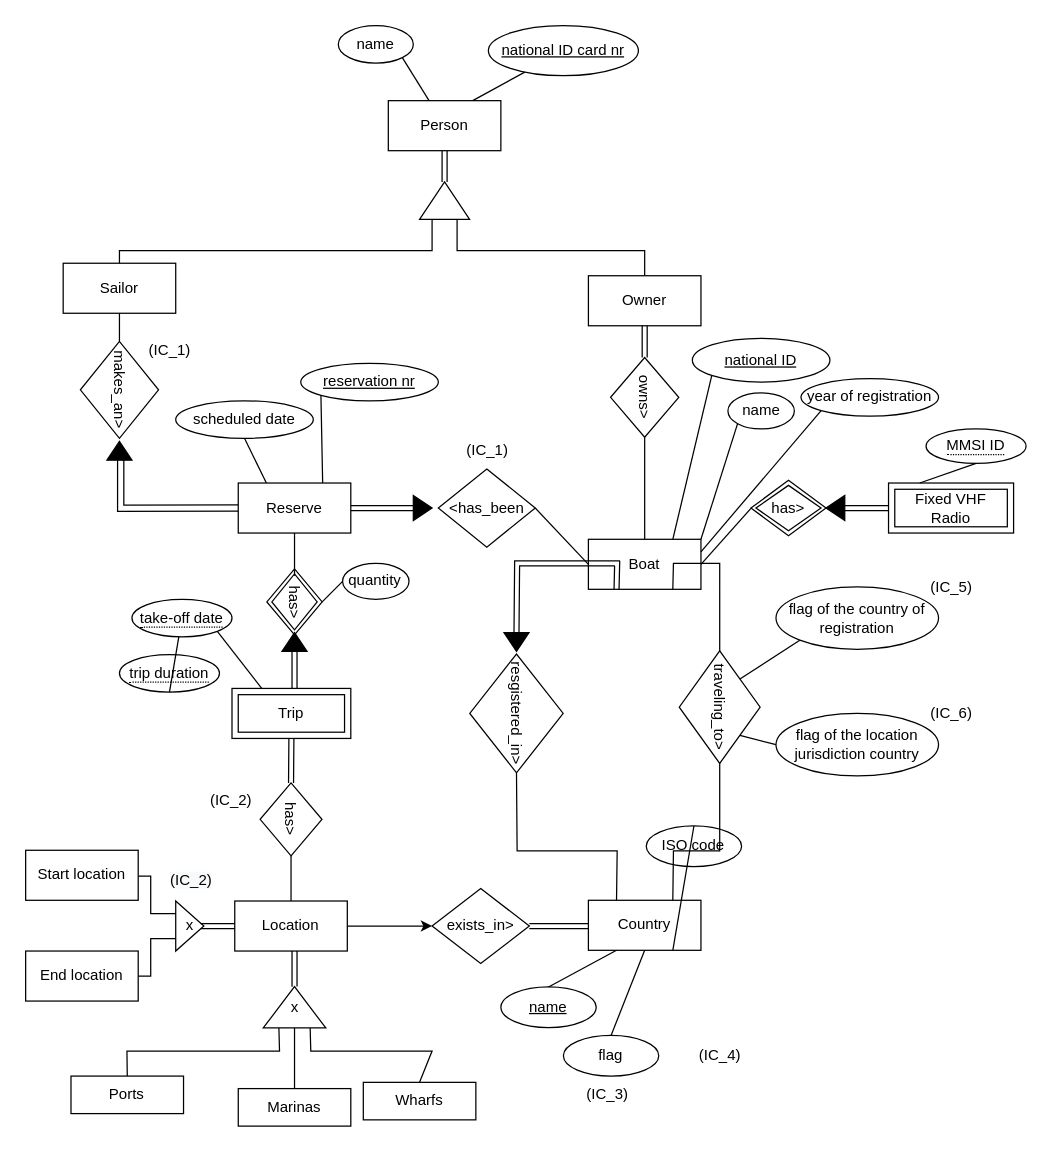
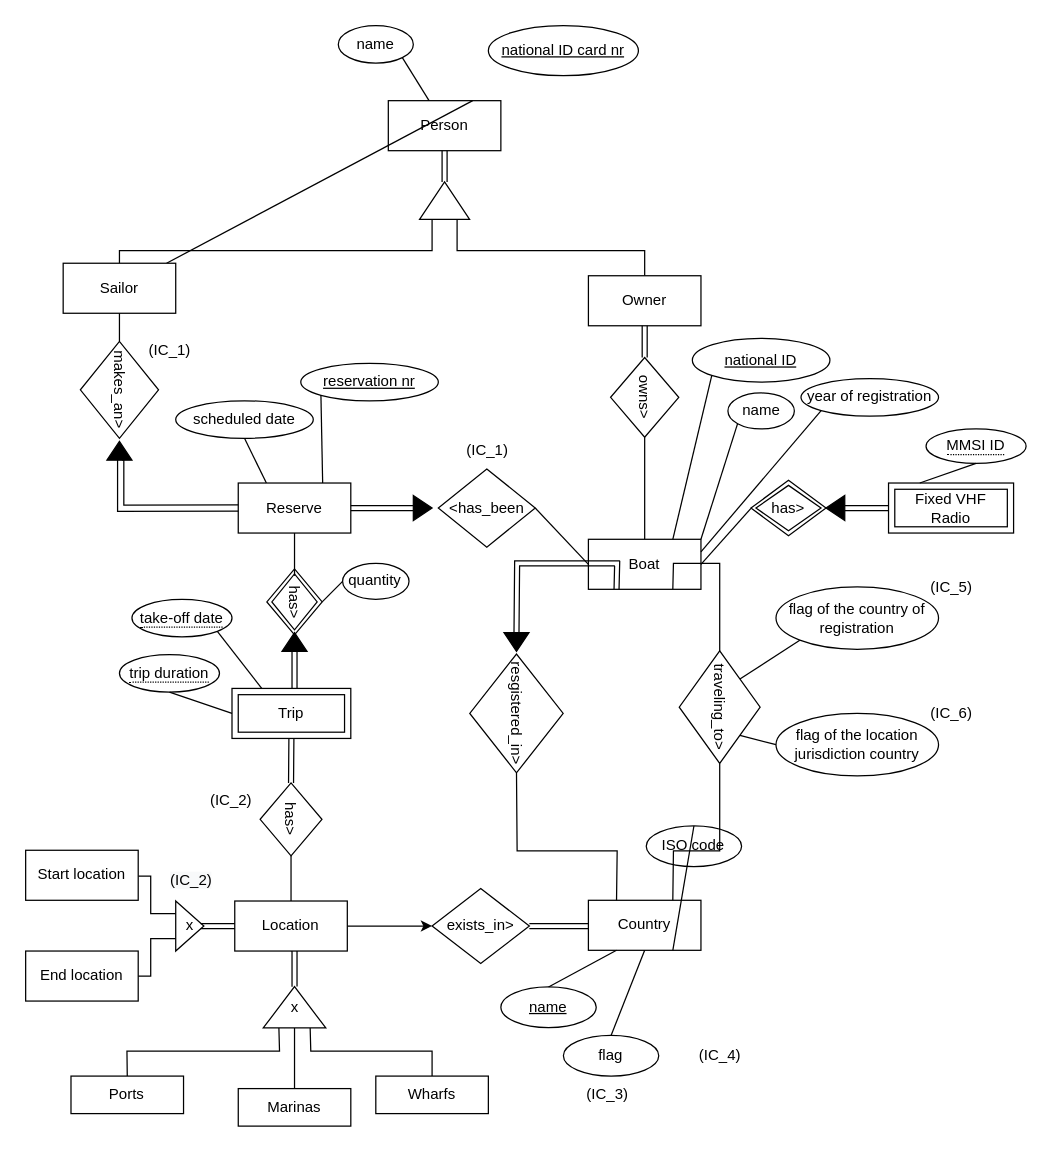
edge "national ID card nr" -- "Person": now "Sailor" -- "Person"
edge "take-off date" -- "trip duration": now "Trip" -- "trip duration"
node "Wharfs": moved (419, 1101) -> (432, 1094)
